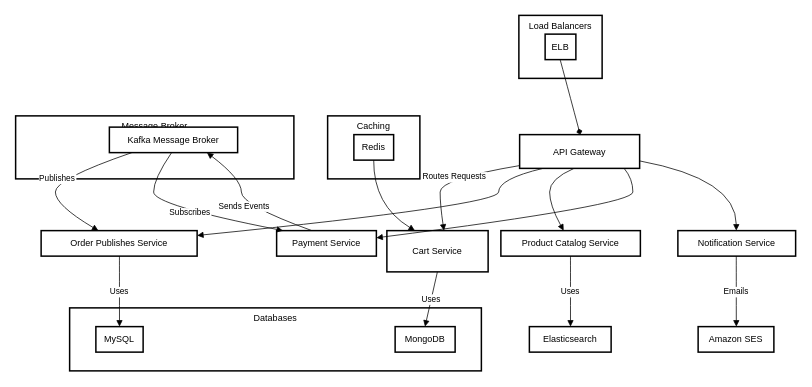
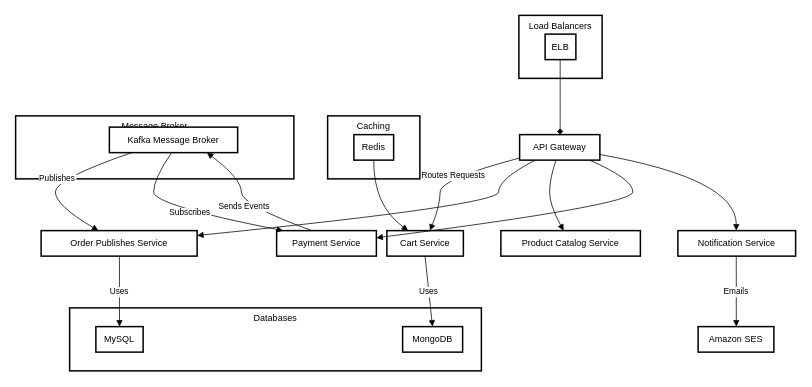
node "API Gateway": size 120x34 -> 80x26
node "Cart Service": size 101x41 -> 77x26
edge "Product Catalog Service" -> "Elasticsearch": removed, label "Uses"
node "MongoDB": moved (425, 339) -> (432, 339)
node "Elasticsearch": removed
